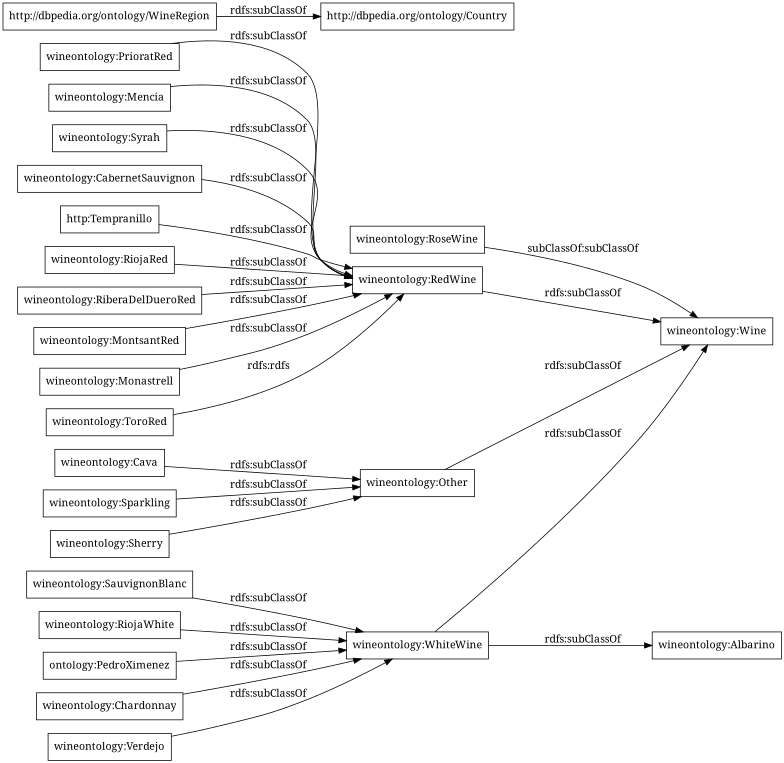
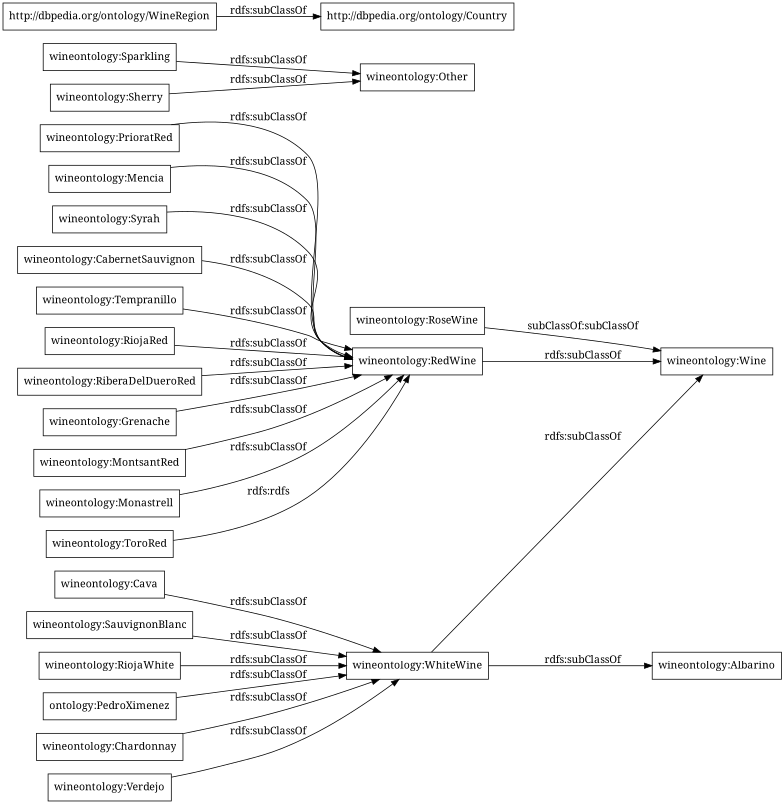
node "http:Tempranillo": label "http:Tempranillo" -> "wineontology:Tempranillo"
edge "wineontology:Other" -> "wineontology:Wine": removed, label "rdfs:subClassOf"
node "wineontology:Grenache": added
edge "wineontology:Cava" -> "wineontology:Other": now "wineontology:Cava" -> "wineontology:WhiteWine"
